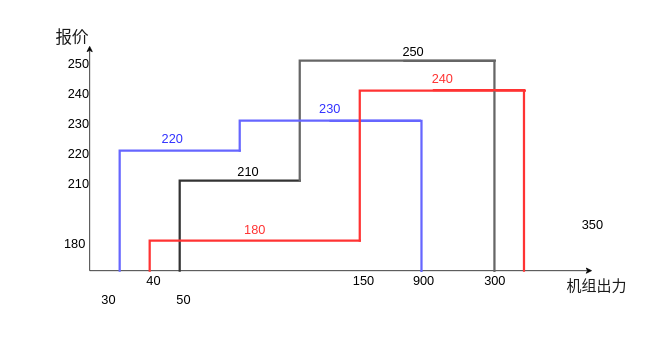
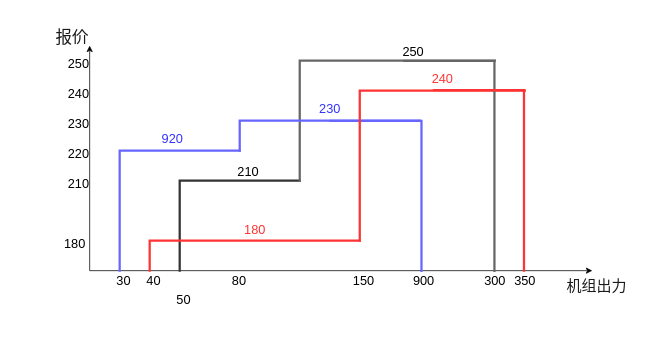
node "220": label "220" -> "920"
node "350": moved (592, 225) -> (525, 282)
node "80": added
node "30": moved (108, 300) -> (123, 282)
